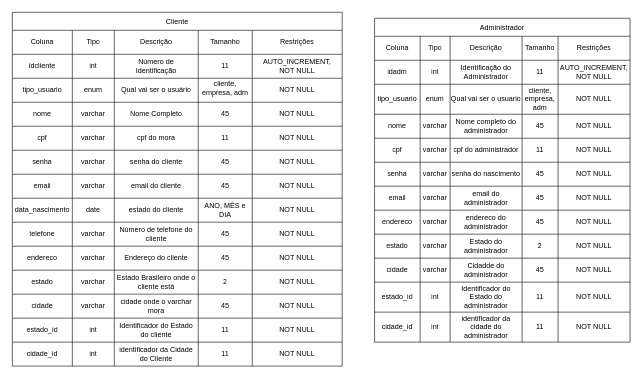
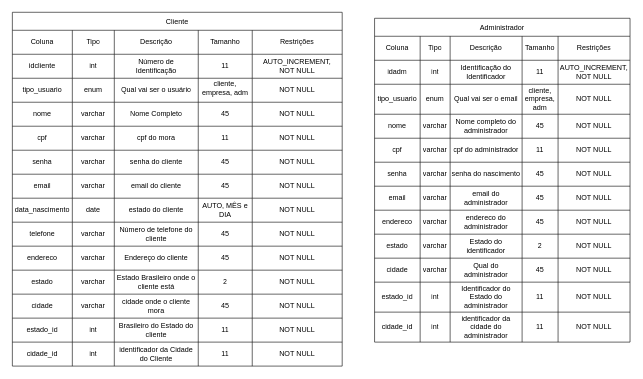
node "Identificação do Administrador": label "Identificação do Administrador" -> "Identificação do Identificador"
node "Qual vai ser o usuario": label "Qual vai ser o usuario" -> "Qual vai ser o email"
node "ANO, MÊS e DIA": label "ANO, MÊS e DIA" -> "AUTO, MÊS e DIA"
node "Estado do administrador": label "Estado do administrador" -> "Estado do identificador"
node "Cidadde do administrador": label "Cidadde do administrador" -> "Qual do administrador"
node "cidade onde o varchar mora": label "cidade onde o varchar mora" -> "cidade onde o cliente mora"
node "Identificador do Estado do cliente": label "Identificador do Estado do cliente" -> "Brasileiro do Estado do cliente"
